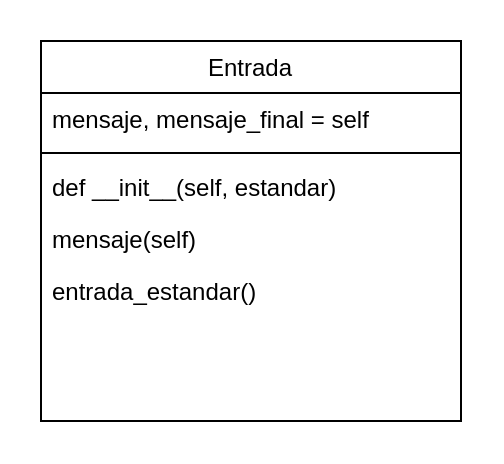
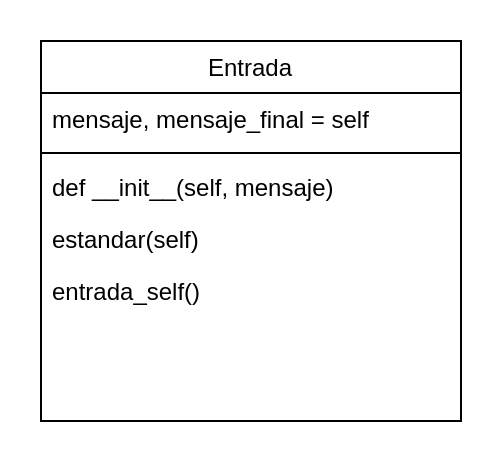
node "def __init__(self, estandar)": label "def __init__(self, estandar)" -> "def __init__(self, mensaje)"
node "mensaje(self)": label "mensaje(self)" -> "estandar(self)"
node "entrada_estandar()": label "entrada_estandar()" -> "entrada_self()"
